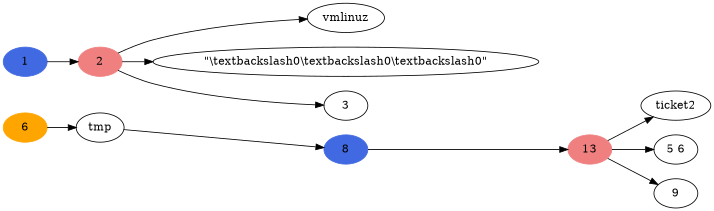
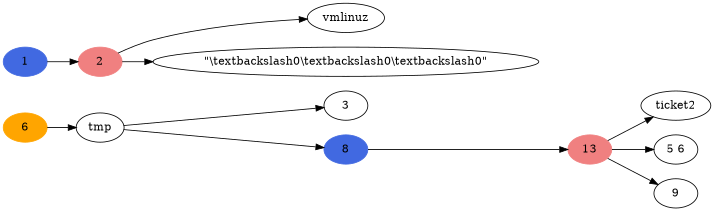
edge "2" -> "3": now "tmp" -> "3"
